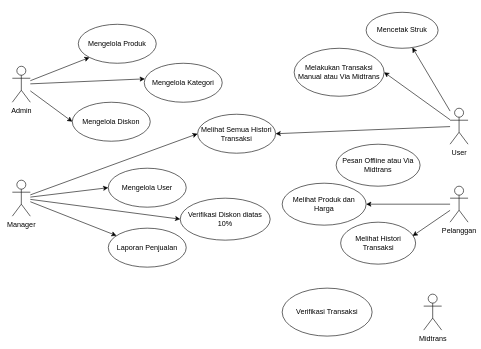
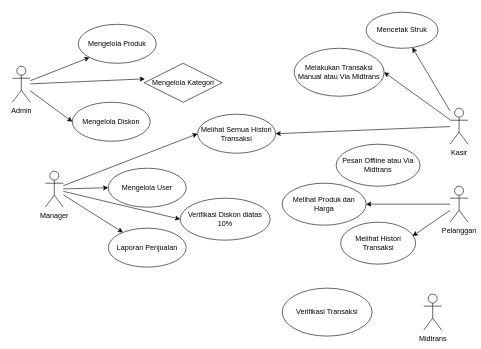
node "Mengelola Kategori": shape ellipse -> diamond
node "User": label "User" -> "Kasir"
node "Manager": moved (21, 198) -> (54, 189)
